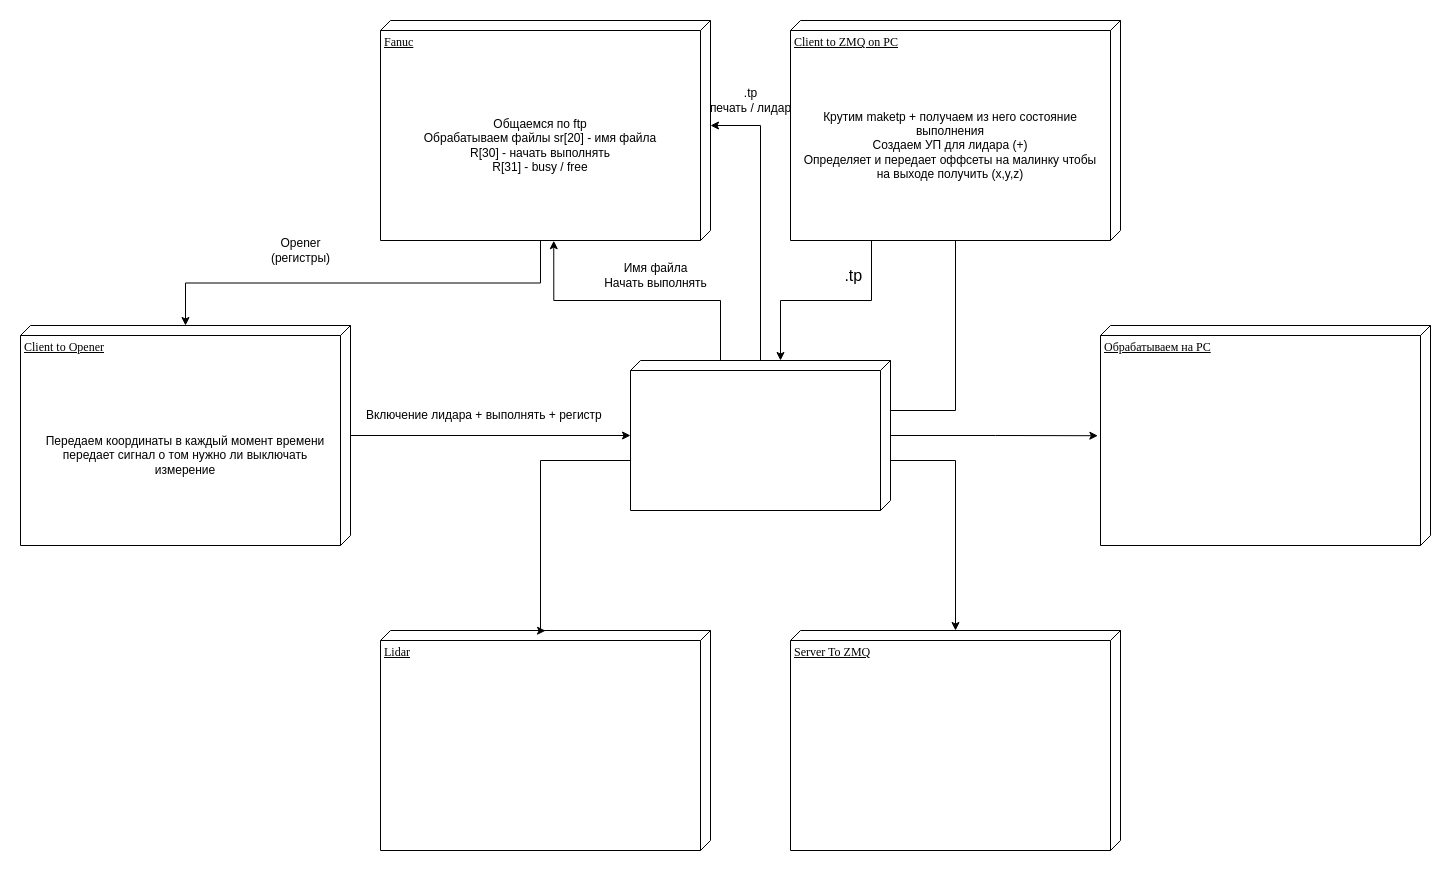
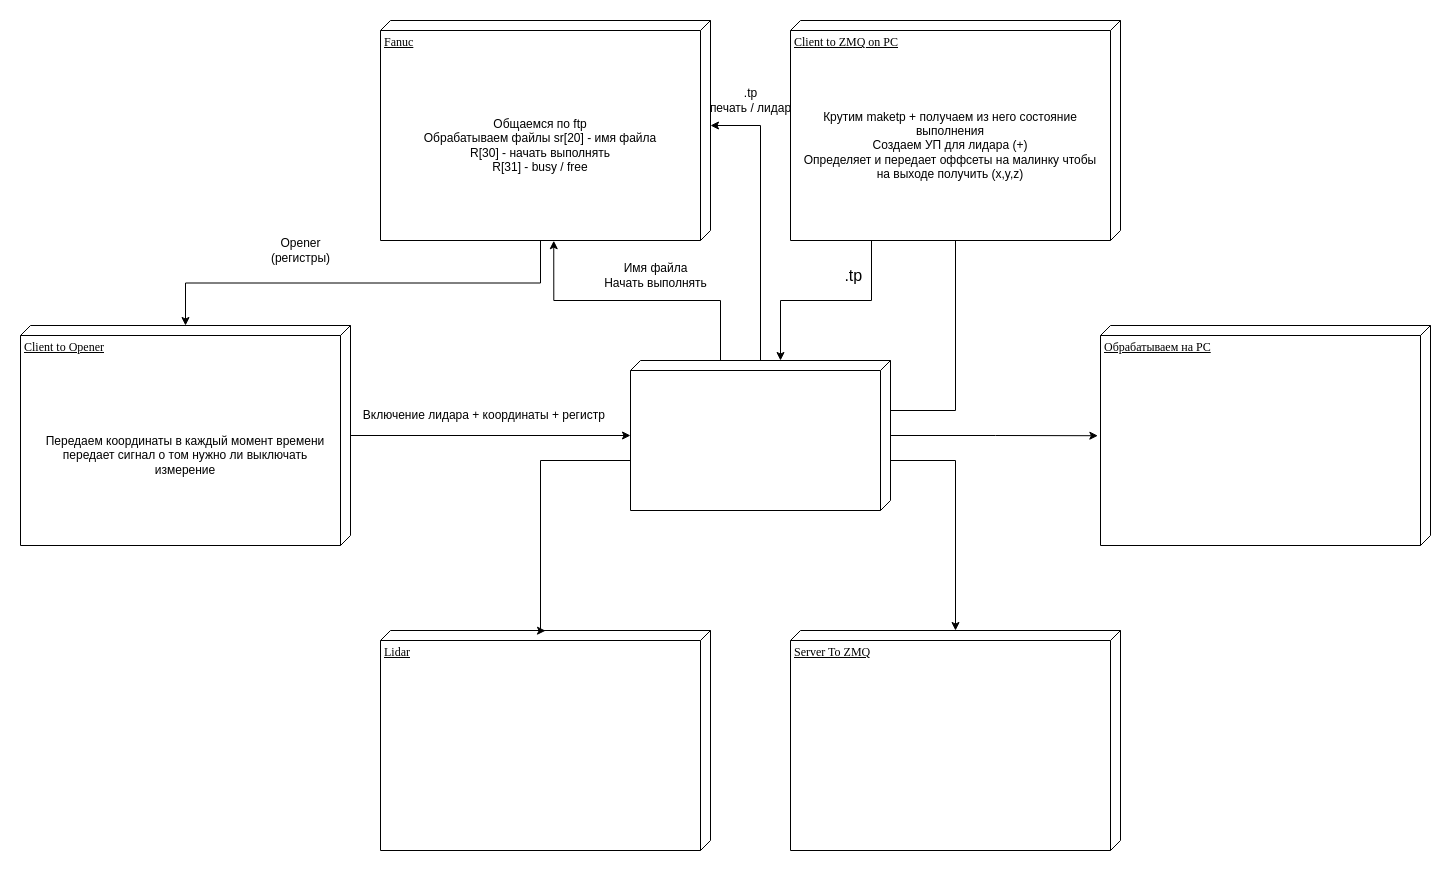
node "Включение лидара + выполнять + регистр": label "Включение лидара + выполнять + регистр" -> "Включение лидара + координаты + регистр"
